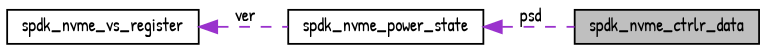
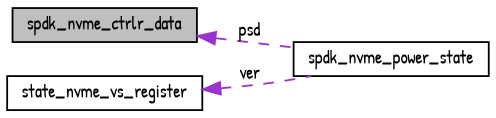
node "spdk_nvme_vs_register": label "spdk_nvme_vs_register" -> "state_nvme_vs_register"
edge "spdk_nvme_ctrlr_data" -> "spdk_nvme_power_state": reversed
